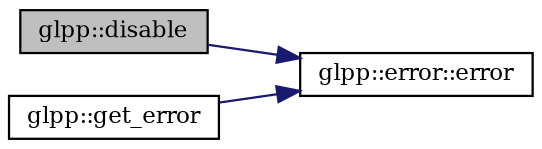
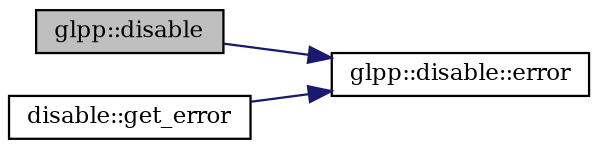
node "glpp::error::error": label "glpp::error::error" -> "glpp::disable::error"
node "glpp::get_error": label "glpp::get_error" -> "disable::get_error"
